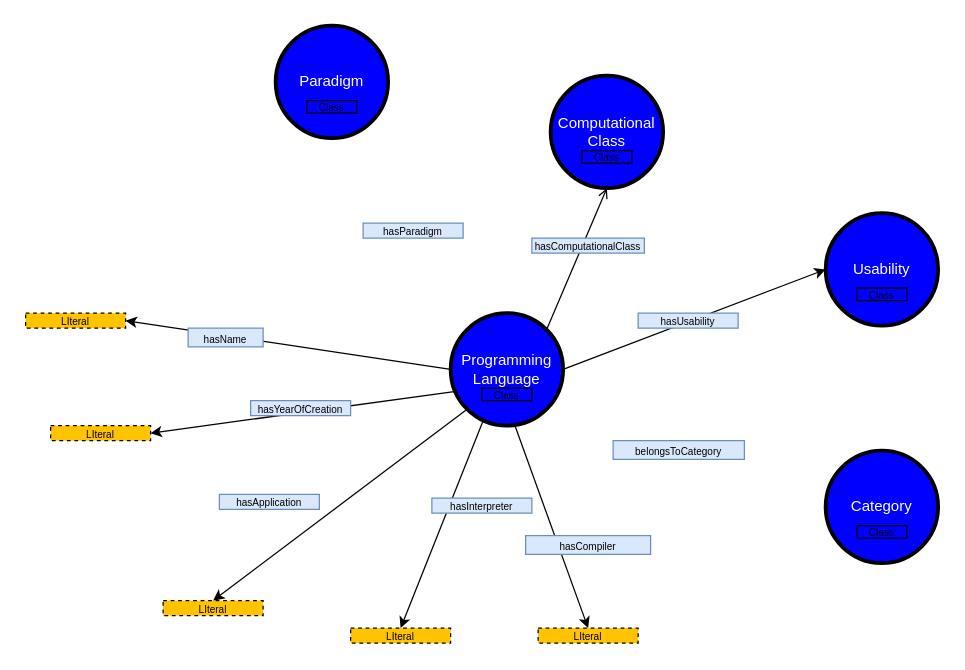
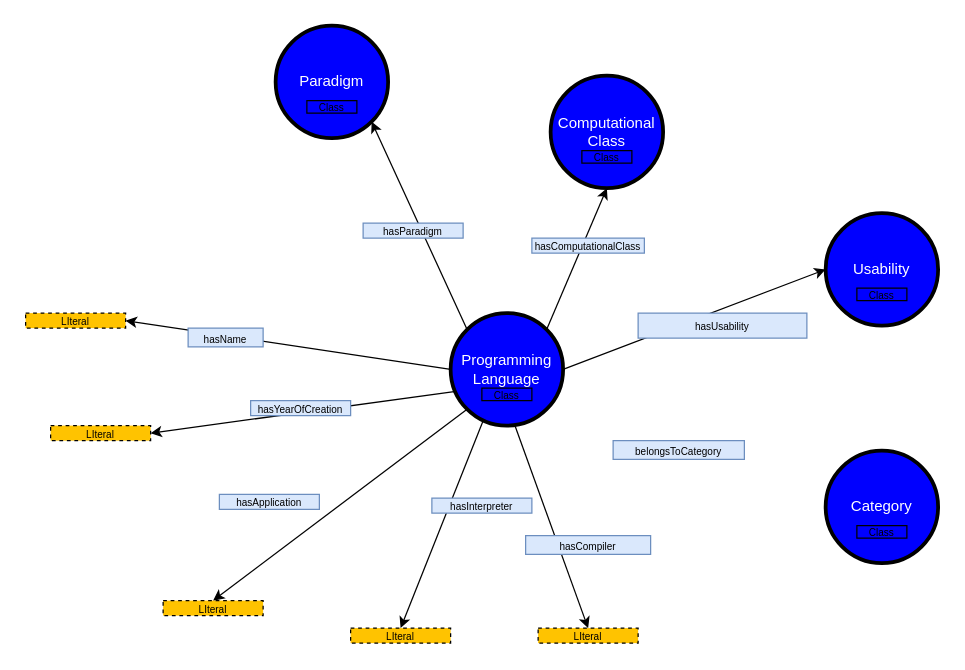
edge "Programming Language" -> "Paradigm": added
edge "Programming Language" -> "Computational Class": arrowhead open -> classic
node "hasUsability": size 100x15 -> 169x25
